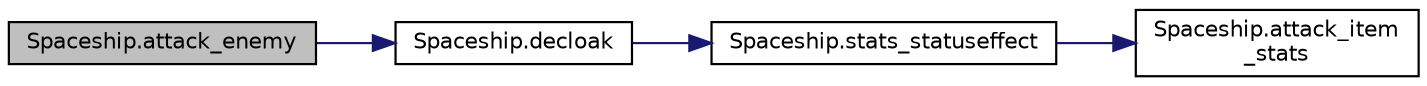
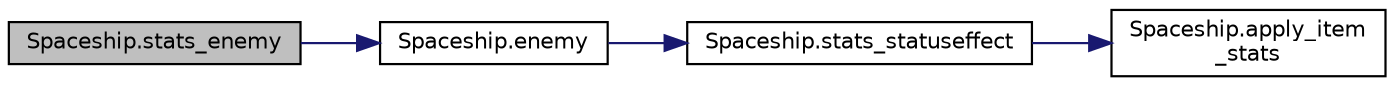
node "Spaceship.attack_enemy": label "Spaceship.attack_enemy" -> "Spaceship.stats_enemy"
node "Spaceship.decloak": label "Spaceship.decloak" -> "Spaceship.enemy"
node "Spaceship.attack_item _stats": label "Spaceship.attack_item _stats" -> "Spaceship.apply_item _stats"
